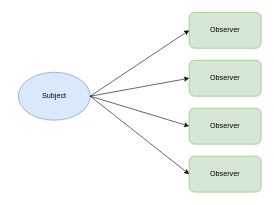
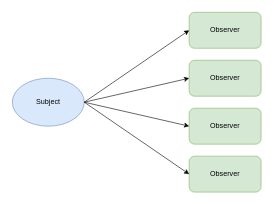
node "Subject": moved (54, 96) -> (48, 102)
